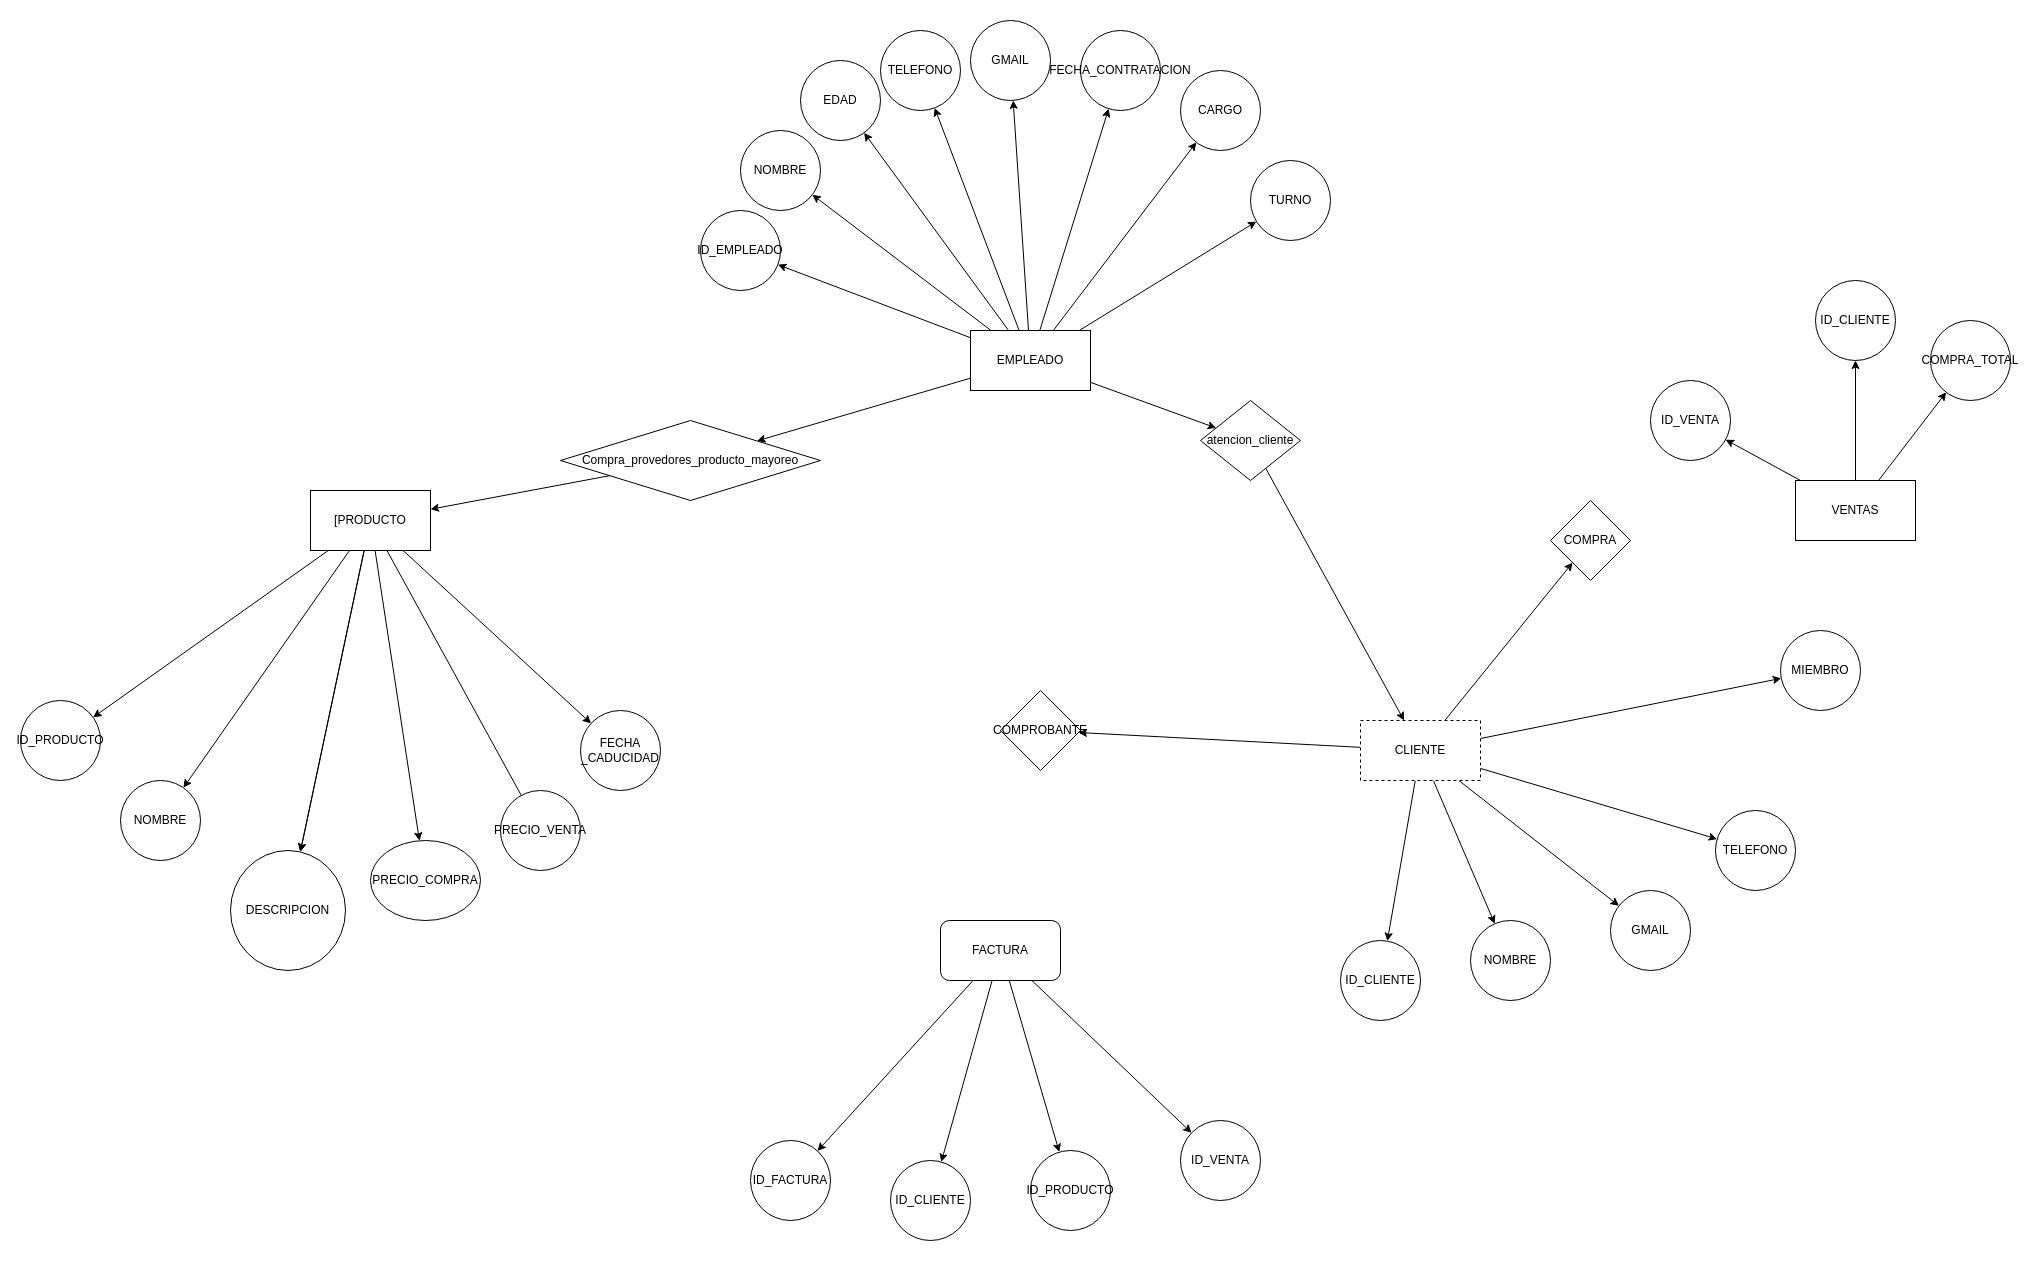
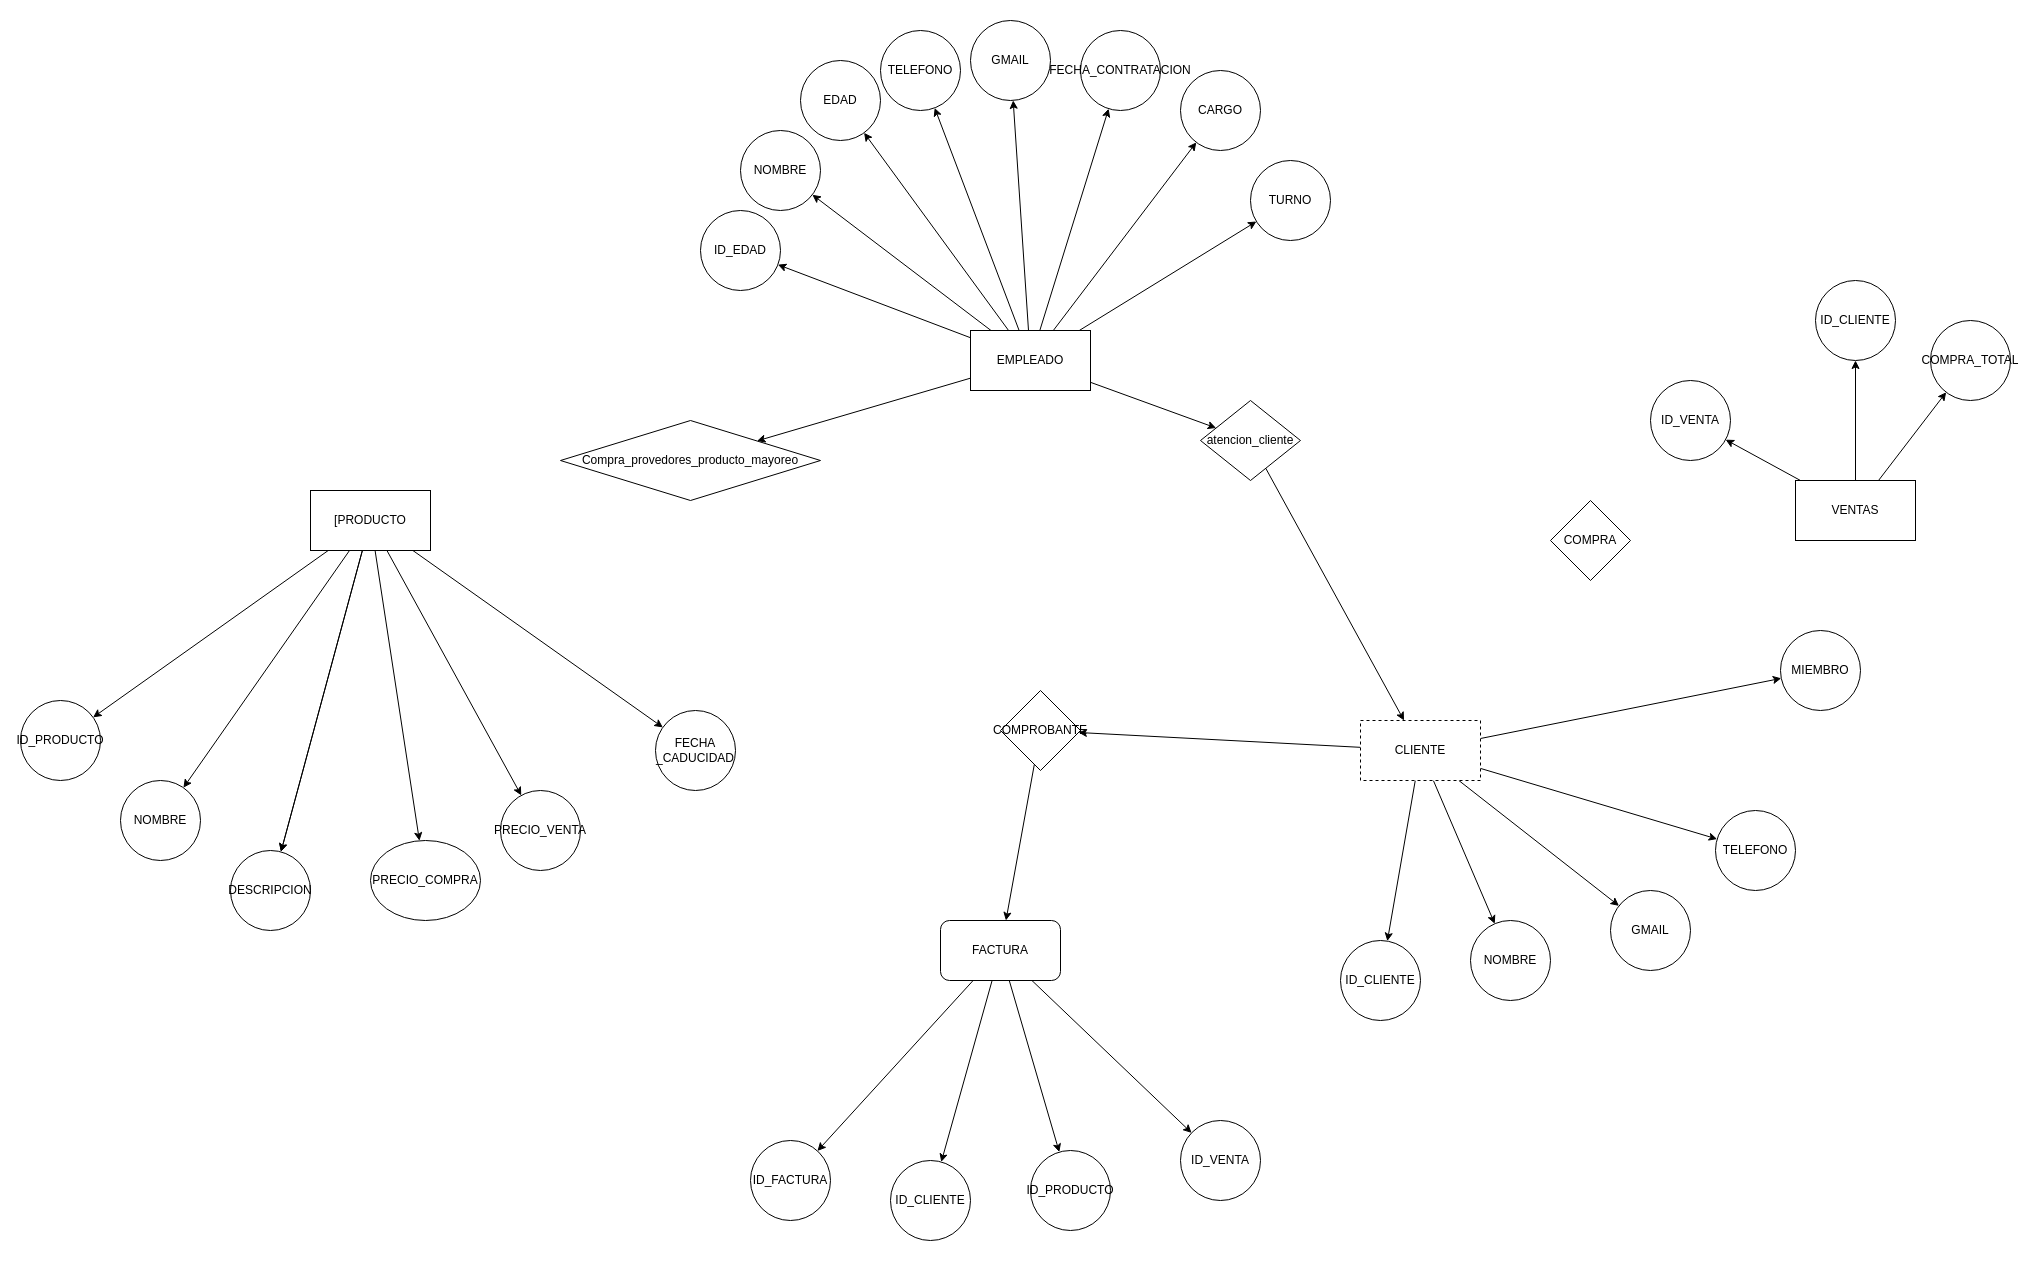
node "ID_EMPLEADO": label "ID_EMPLEADO" -> "ID_EDAD"
edge "Compra_provedores_producto_mayoreo" -> "[PRODUCTO": removed
edge "CLIENTE" -> "COMPRA": removed
node "FECHA _CADUCIDAD": moved (621, 751) -> (696, 751)
edge "[PRODUCTO" -- "PRECIO_VENTA": arrowhead none -> classic
edge "COMPROBANTE" -> "FACTURA": added
node "DESCRIPCION": size 115x120 -> 80x80
